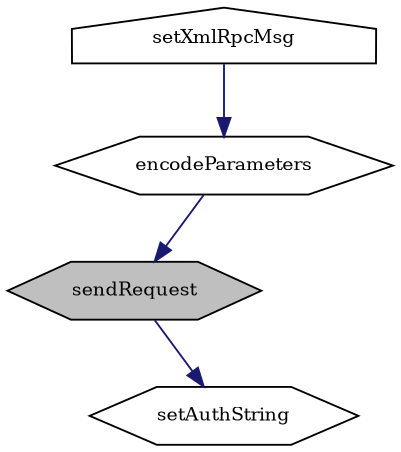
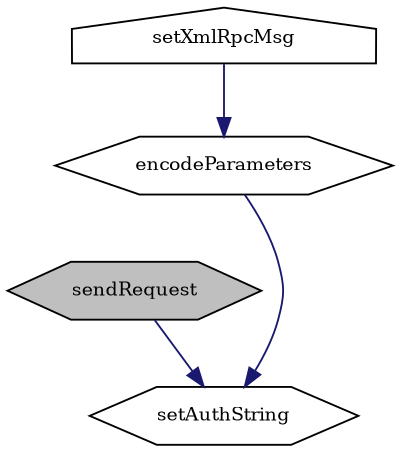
edge "encodeParameters" -> "sendRequest": now "encodeParameters" -> "setAuthString"
